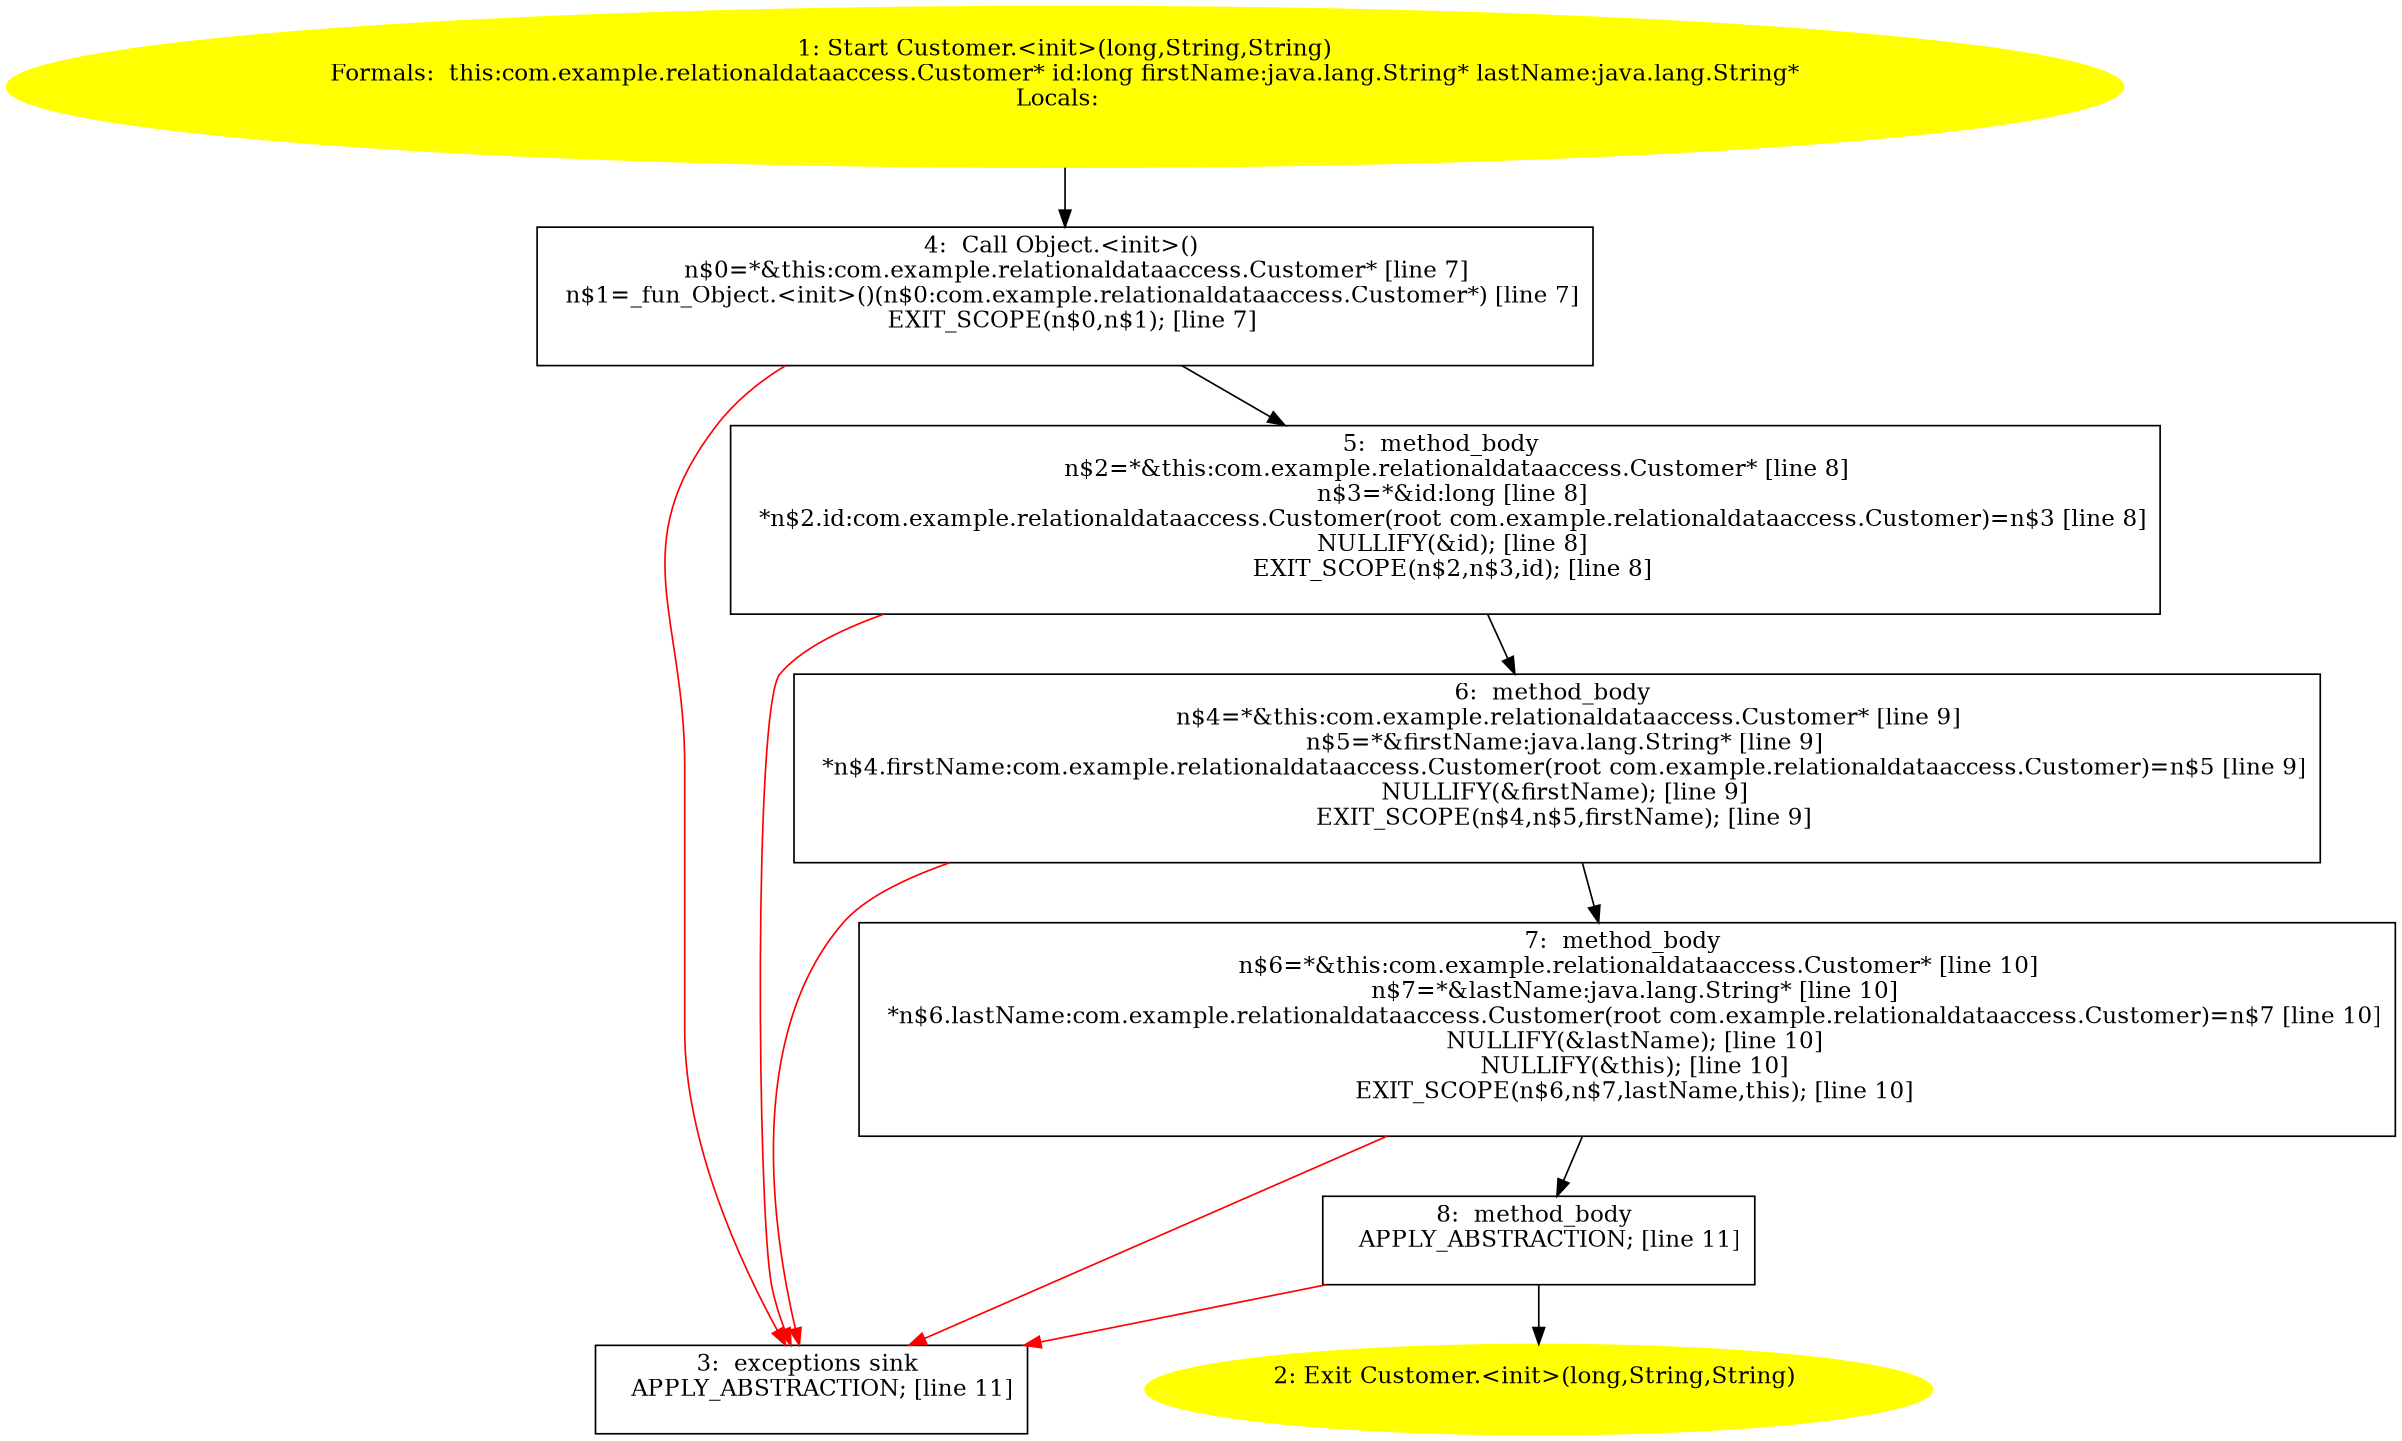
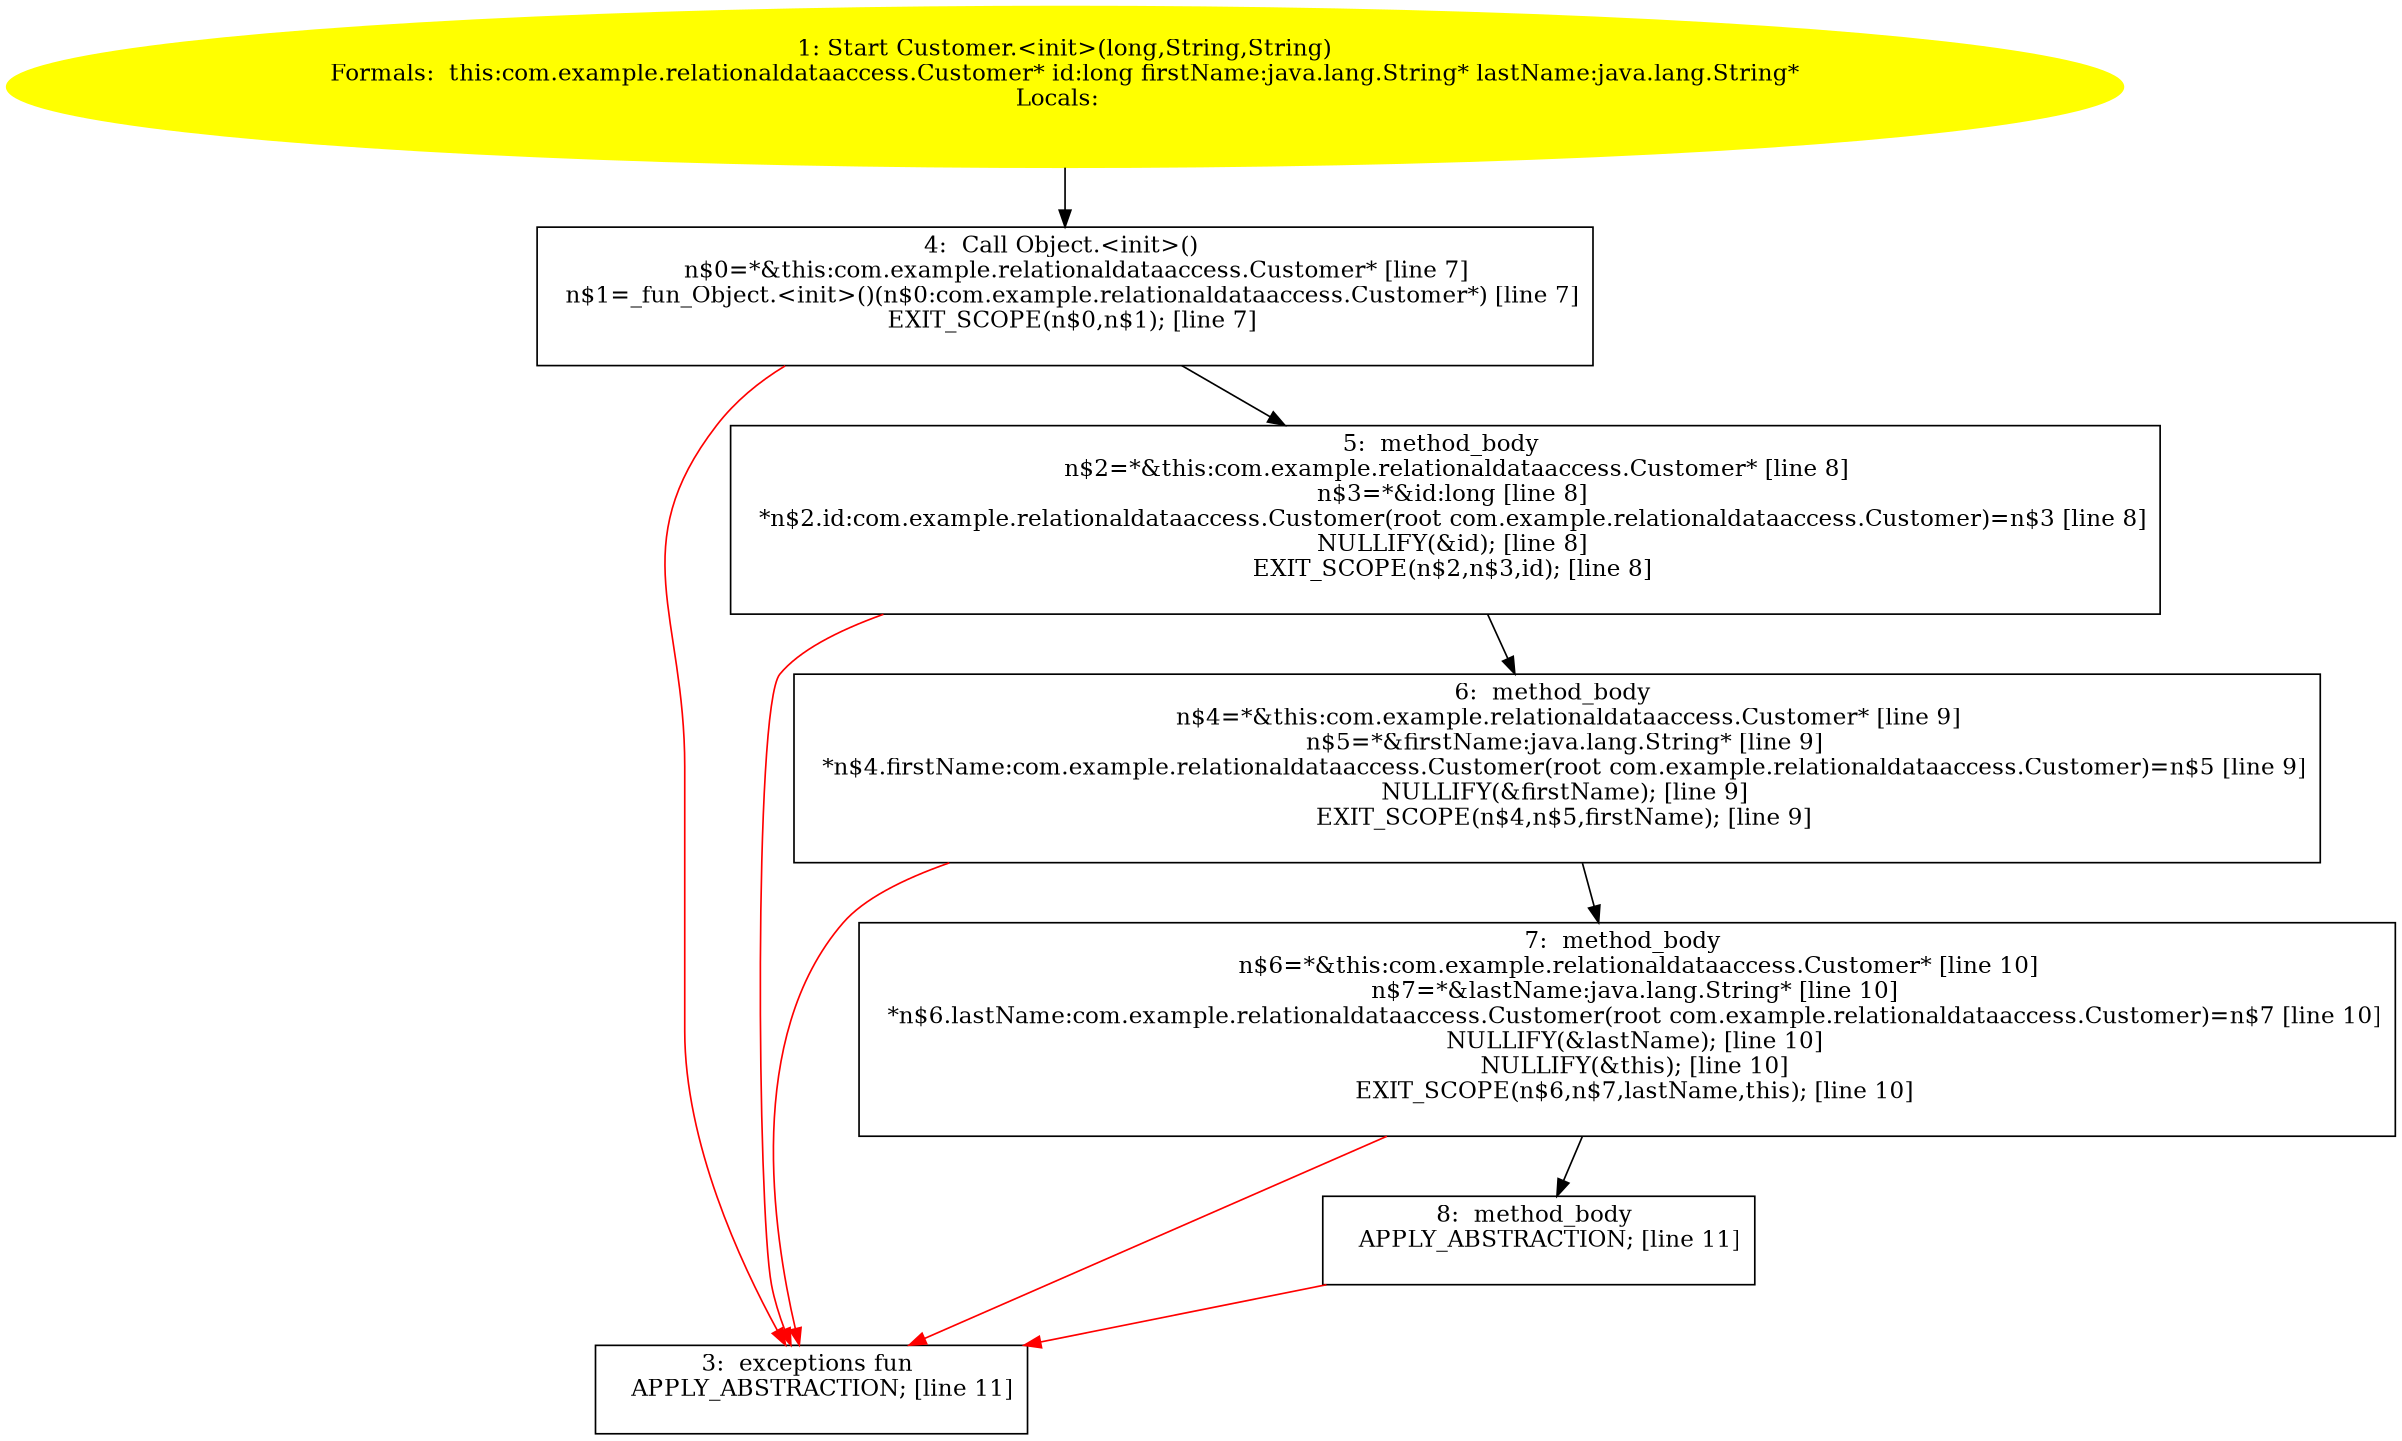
node "3:  exceptions sink APPLY_ABSTRACTION; [line 11]": label "3:  exceptions sink APPLY_ABSTRACTION; [line 11]" -> "3:  exceptions fun APPLY_ABSTRACTION; [line 11]"
node "2: Exit Customer.<init>(long,String,String)": removed
